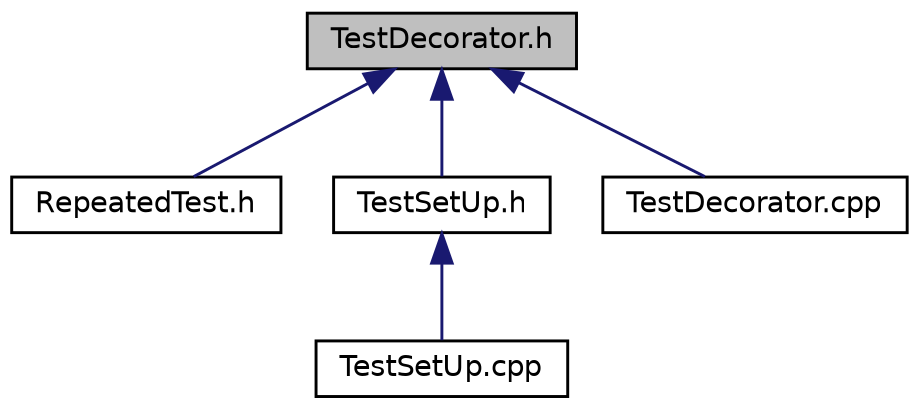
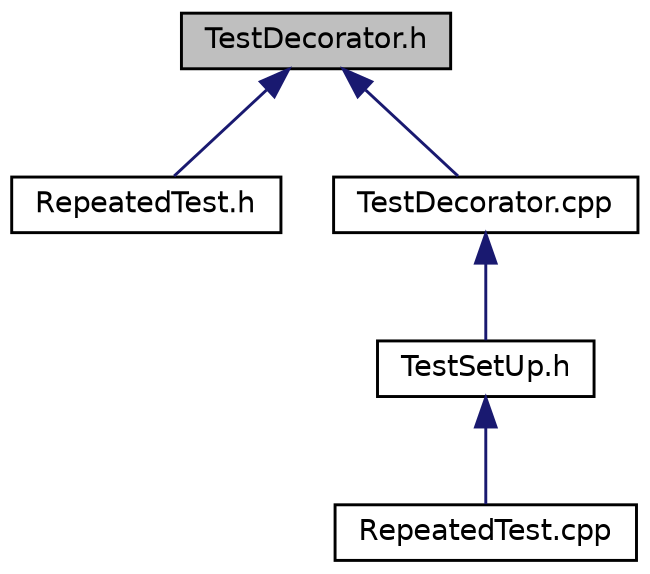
edge "TestSetUp.h" -> "TestDecorator.h": now "TestSetUp.h" -> "TestDecorator.cpp"
node "TestSetUp.cpp": label "TestSetUp.cpp" -> "RepeatedTest.cpp"
